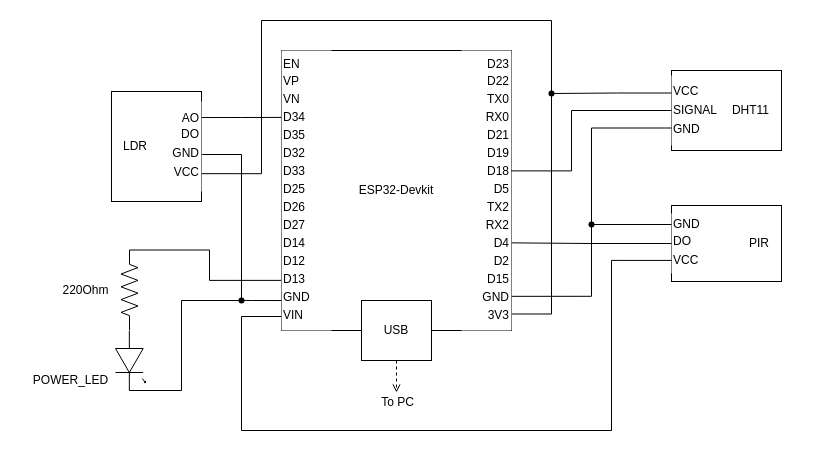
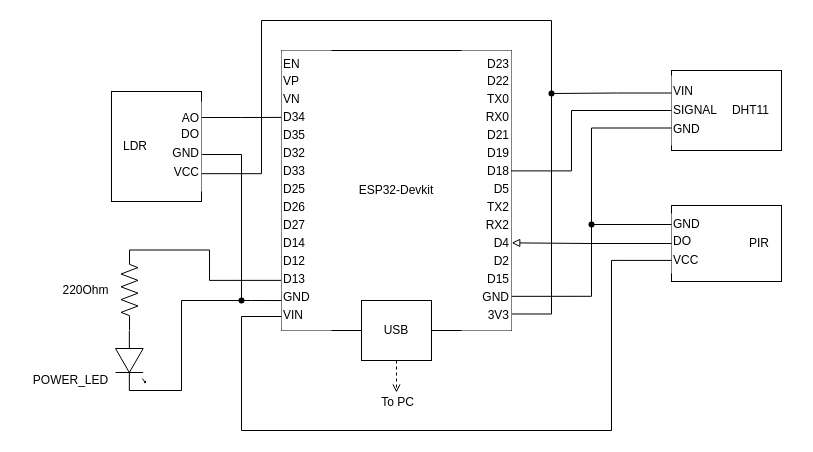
node "VCC SIGNAL GND": label "VCC SIGNAL GND" -> "VIN SIGNAL GND"
edge "ESP32-Devkit" -- "GND DO VCC": arrowhead none -> block
